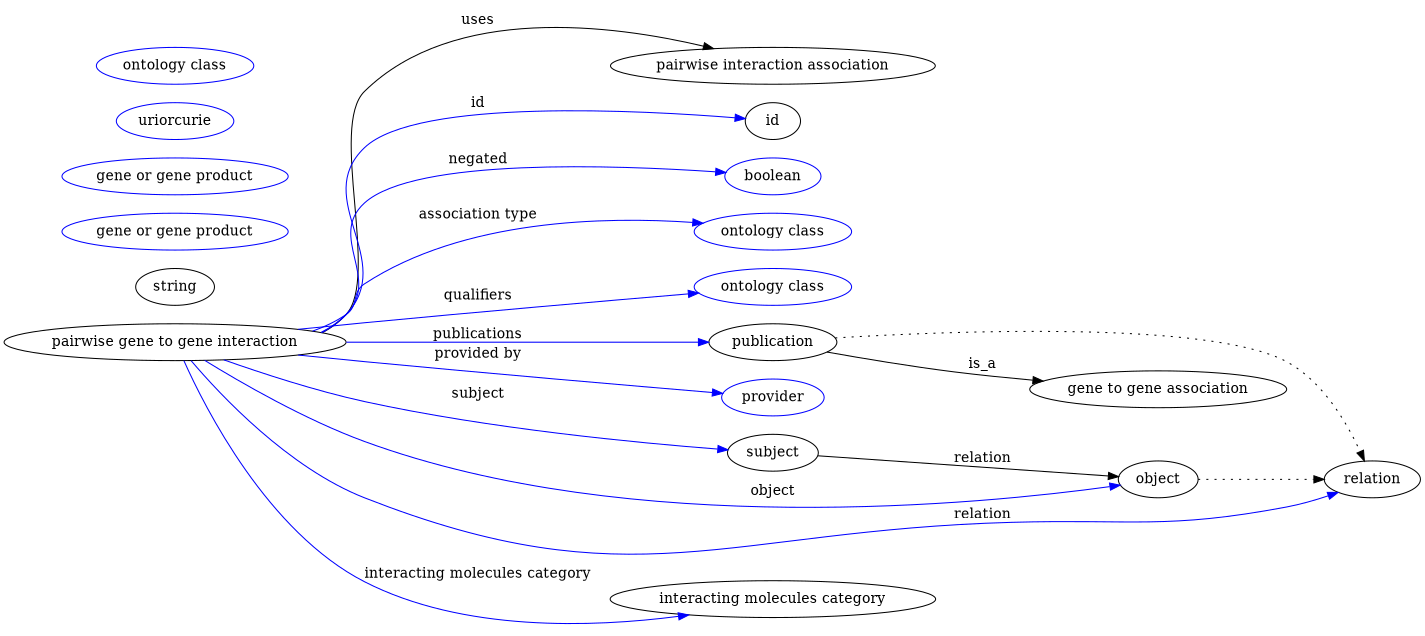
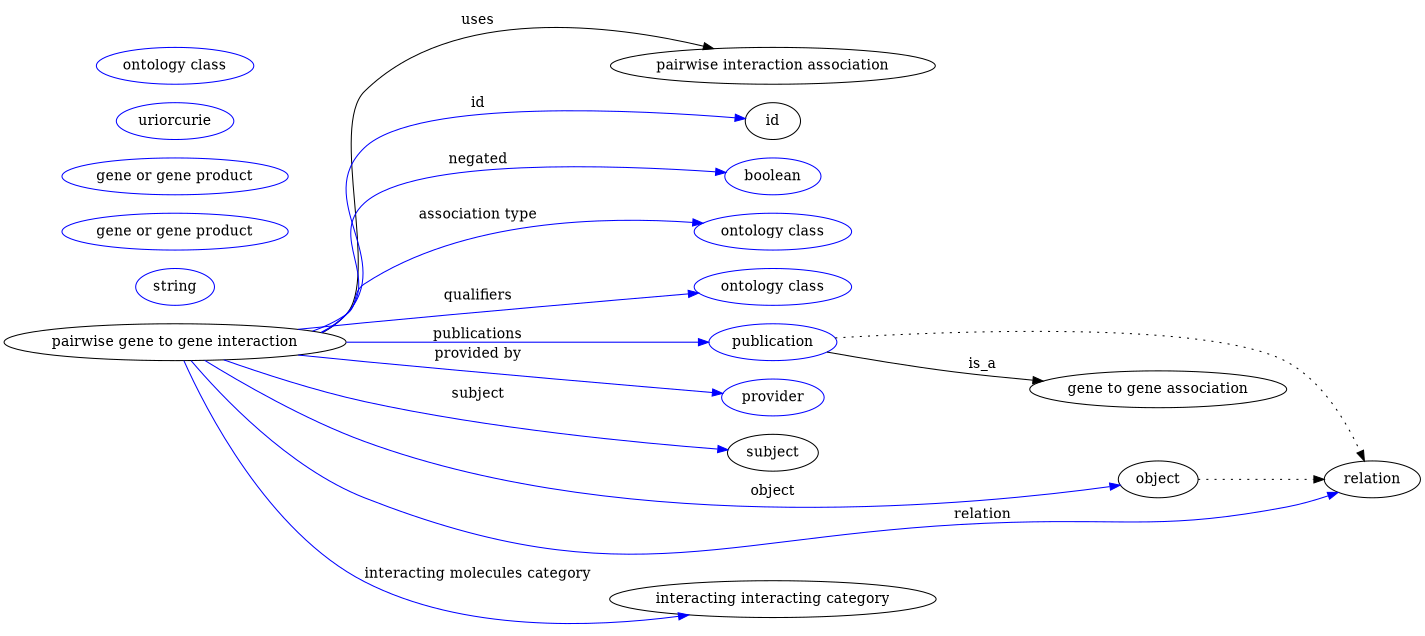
node "string": color black -> blue
node "publication": color black -> blue
edge "subject" -> "object": removed, label "relation"
node "interacting molecules category": label "interacting molecules category" -> "interacting interacting category"
